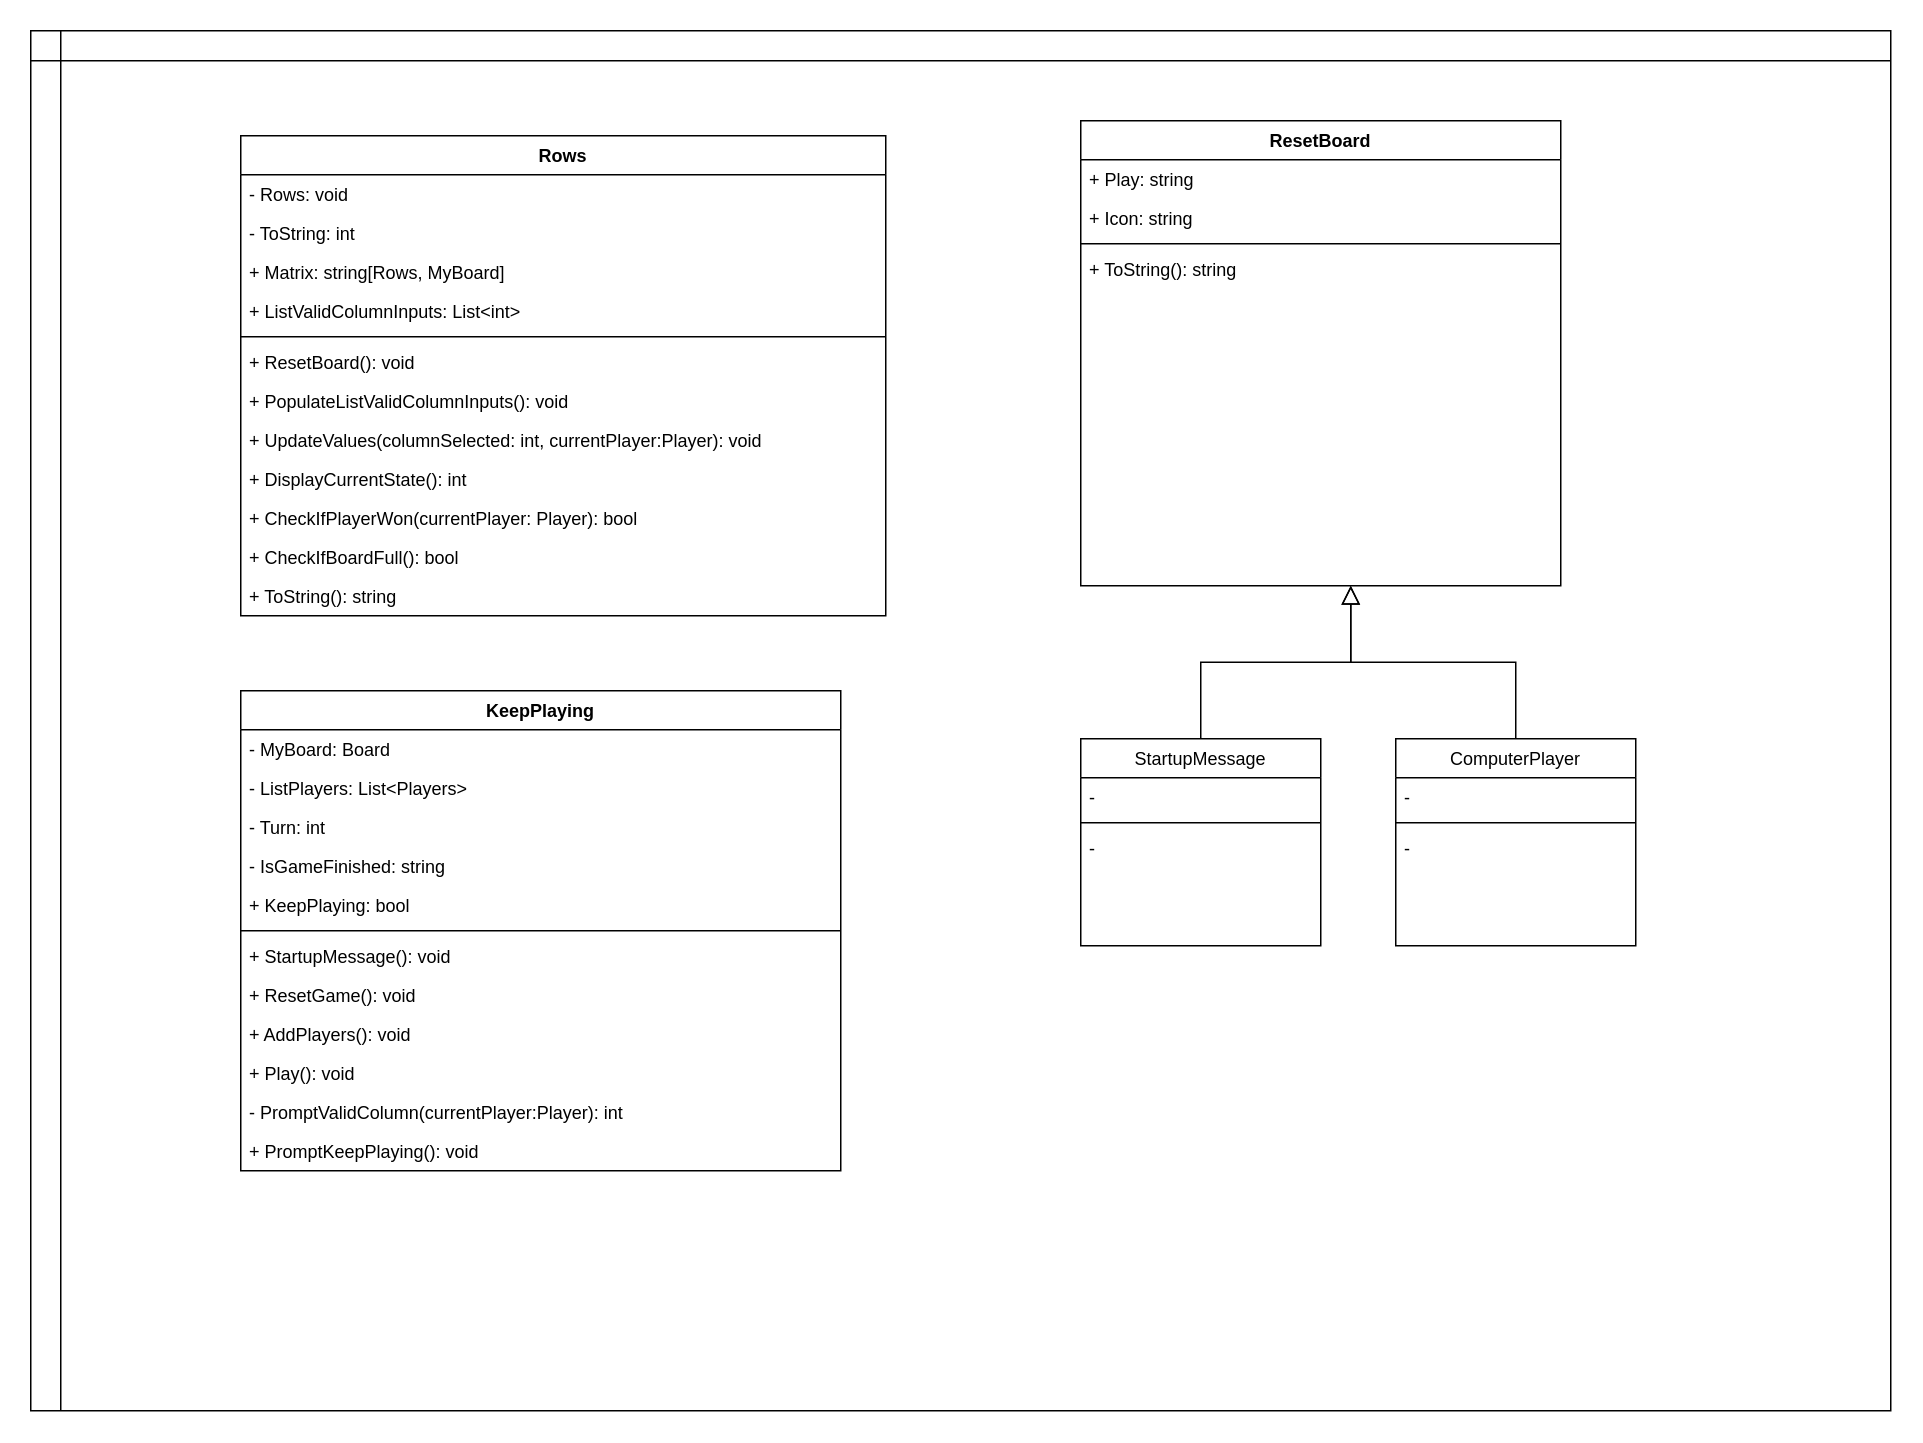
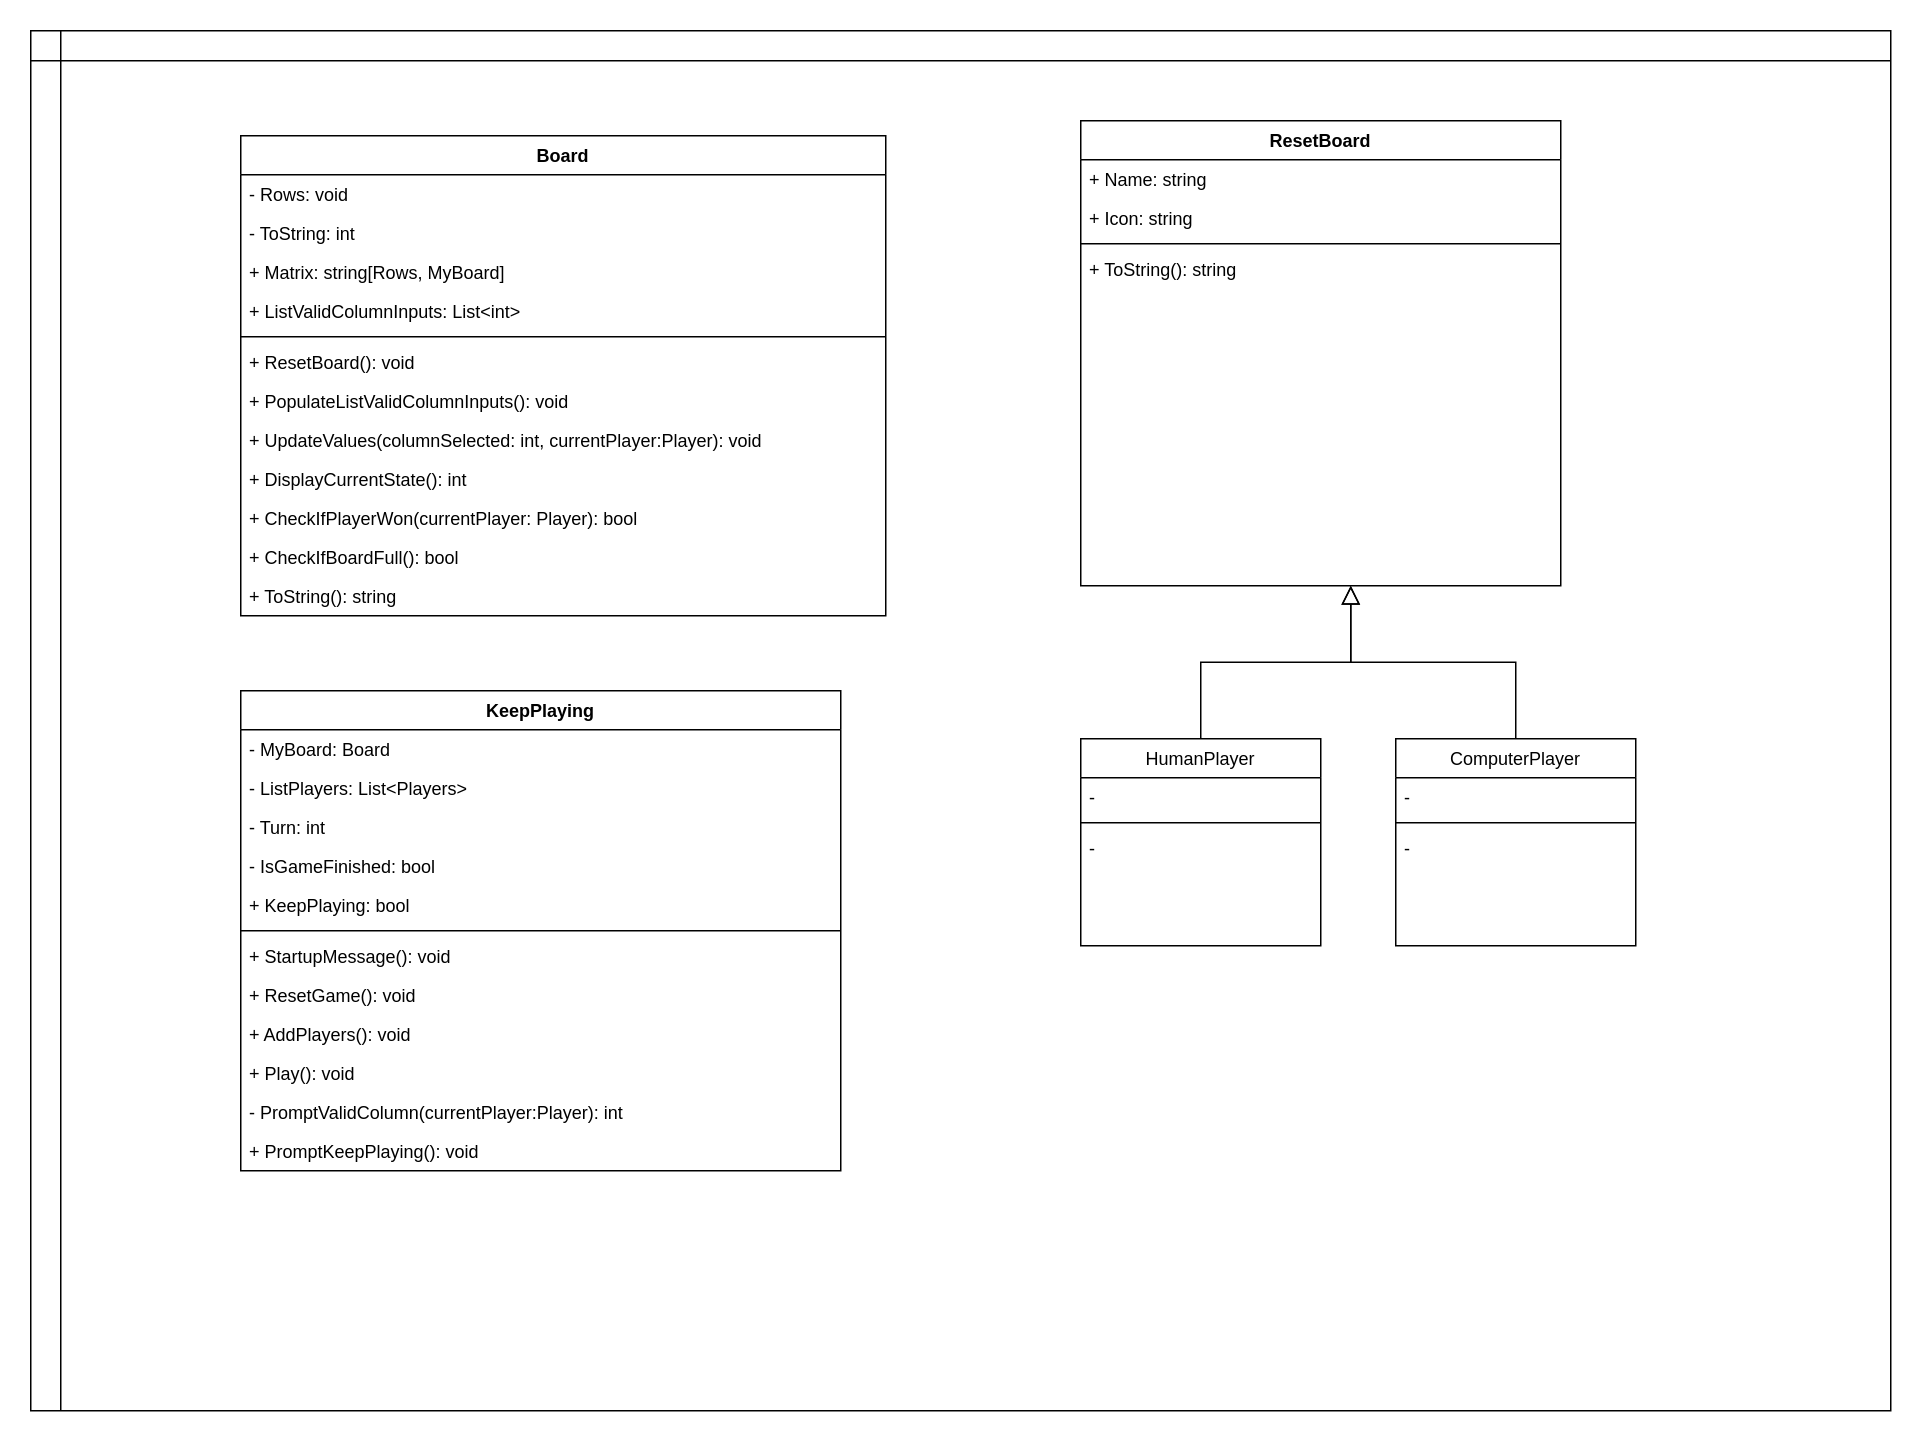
node "Rows": label "Rows" -> "Board"
node "+ Play: string": label "+ Play: string" -> "+ Name: string"
node "StartupMessage": label "StartupMessage" -> "HumanPlayer"
node "- IsGameFinished: string": label "- IsGameFinished: string" -> "- IsGameFinished: bool"
